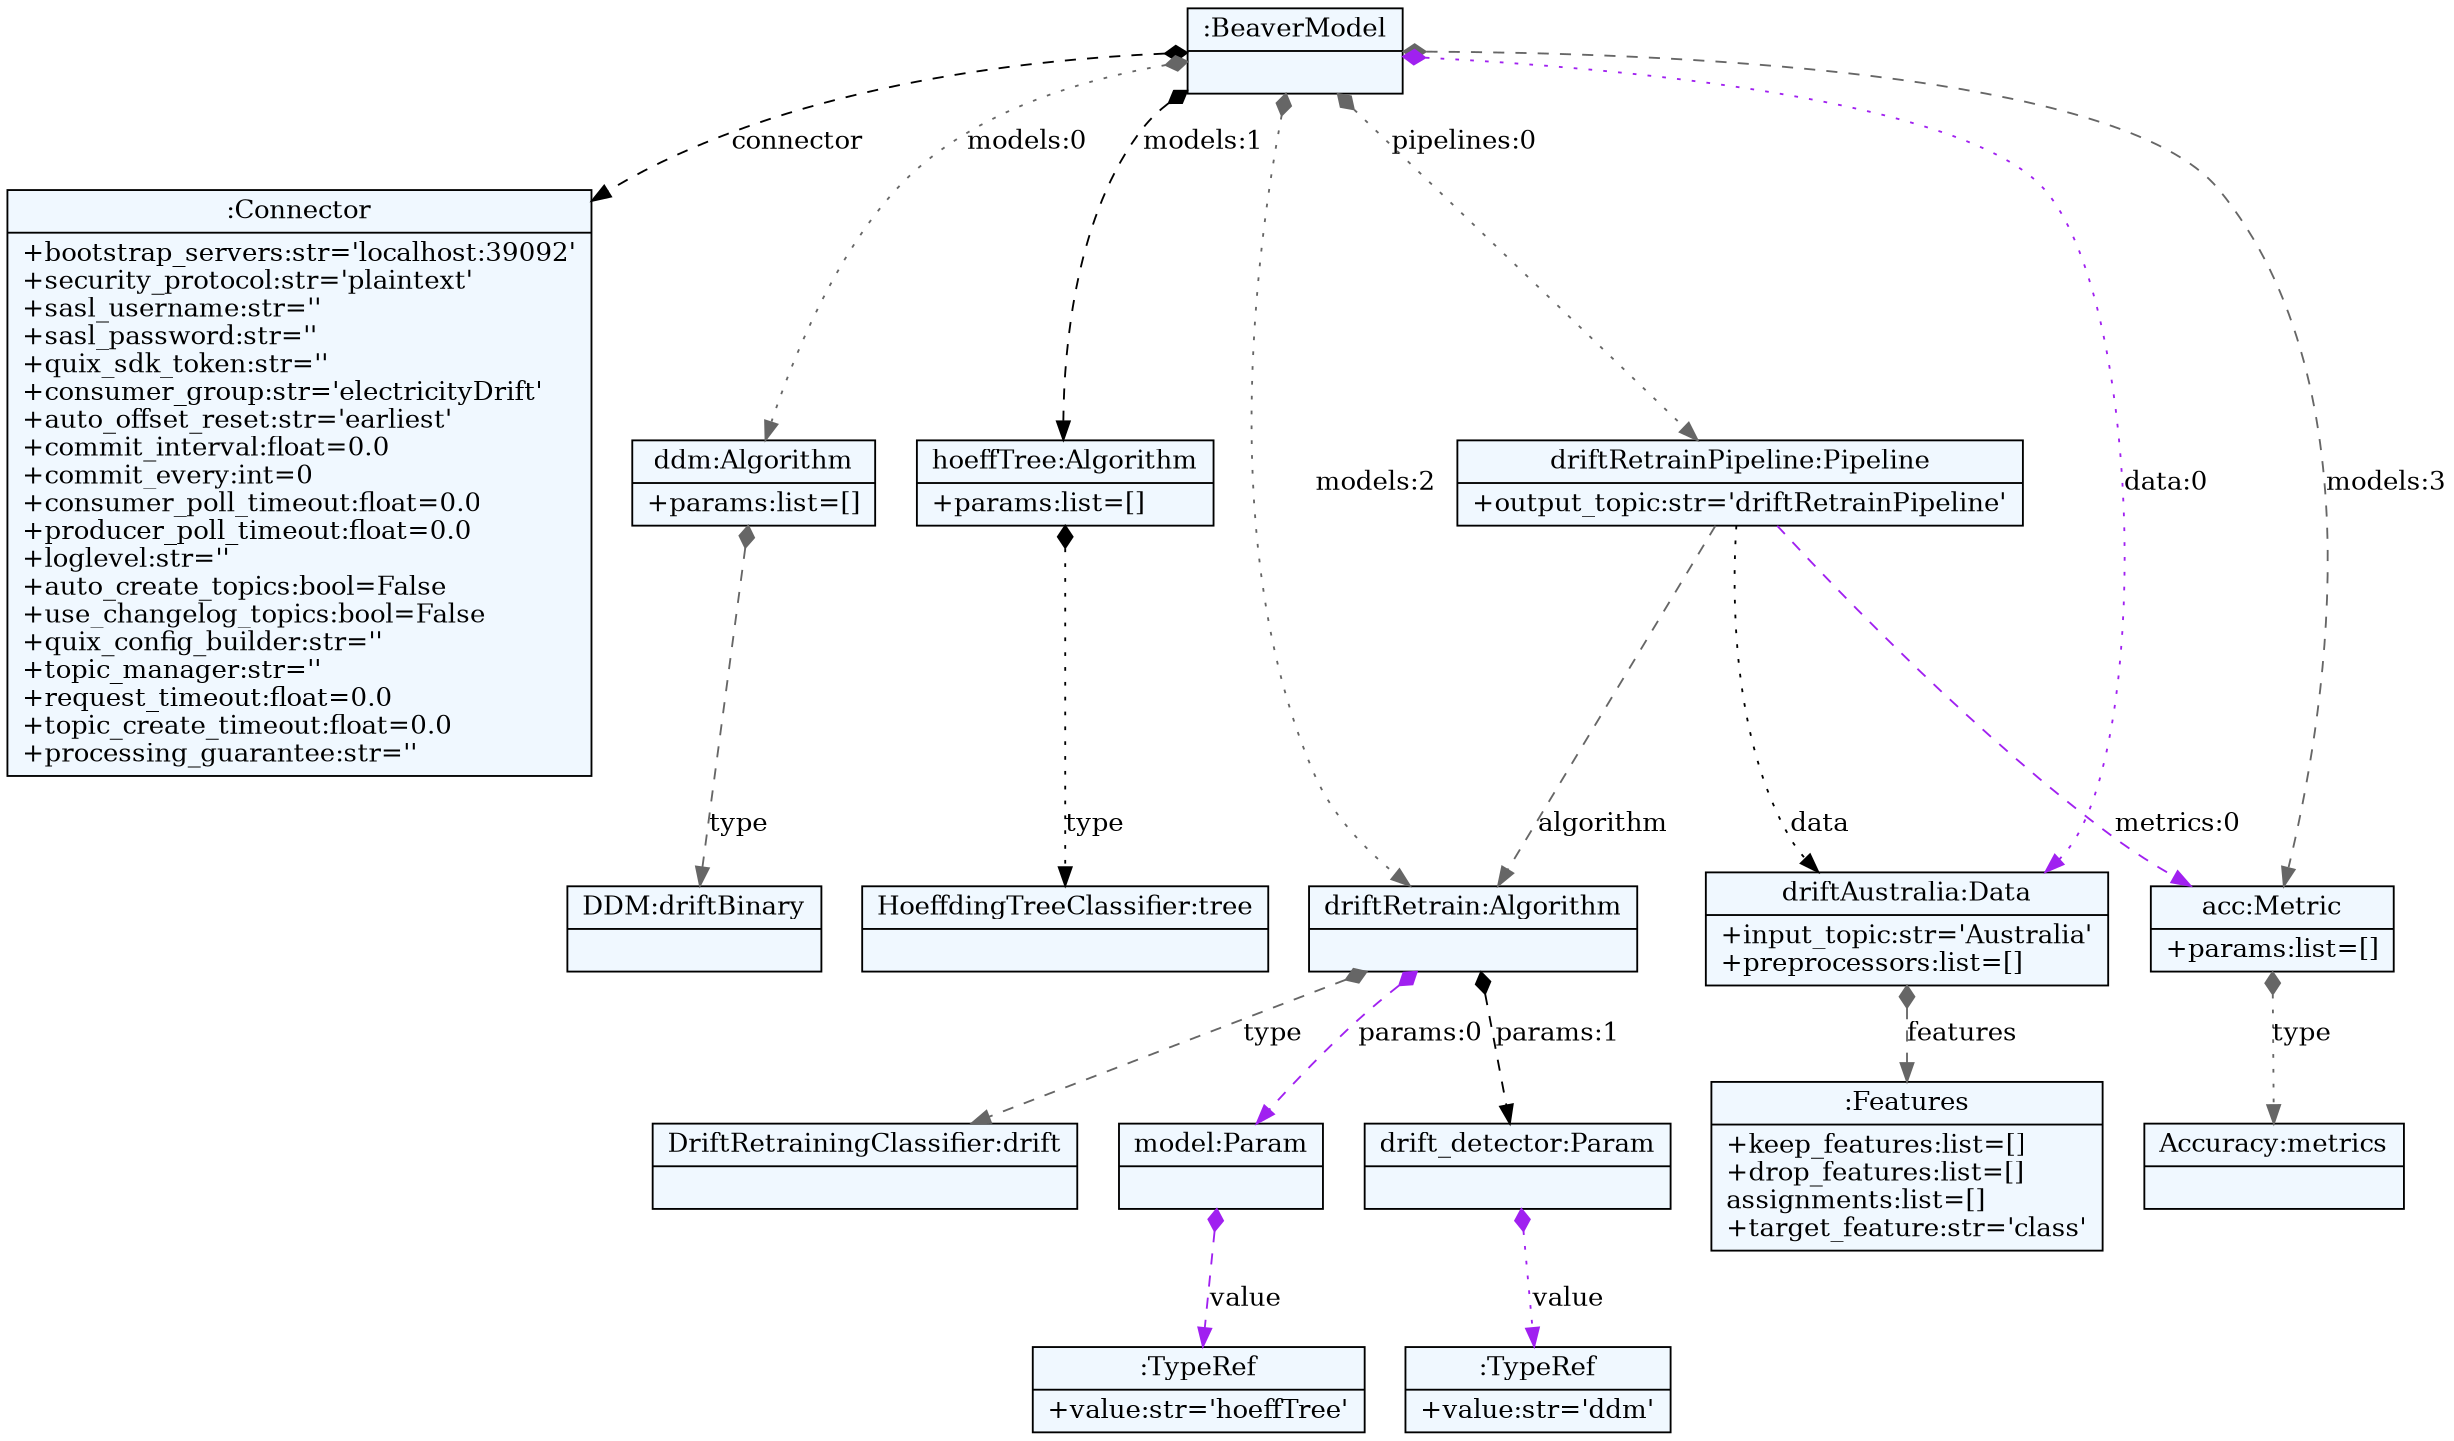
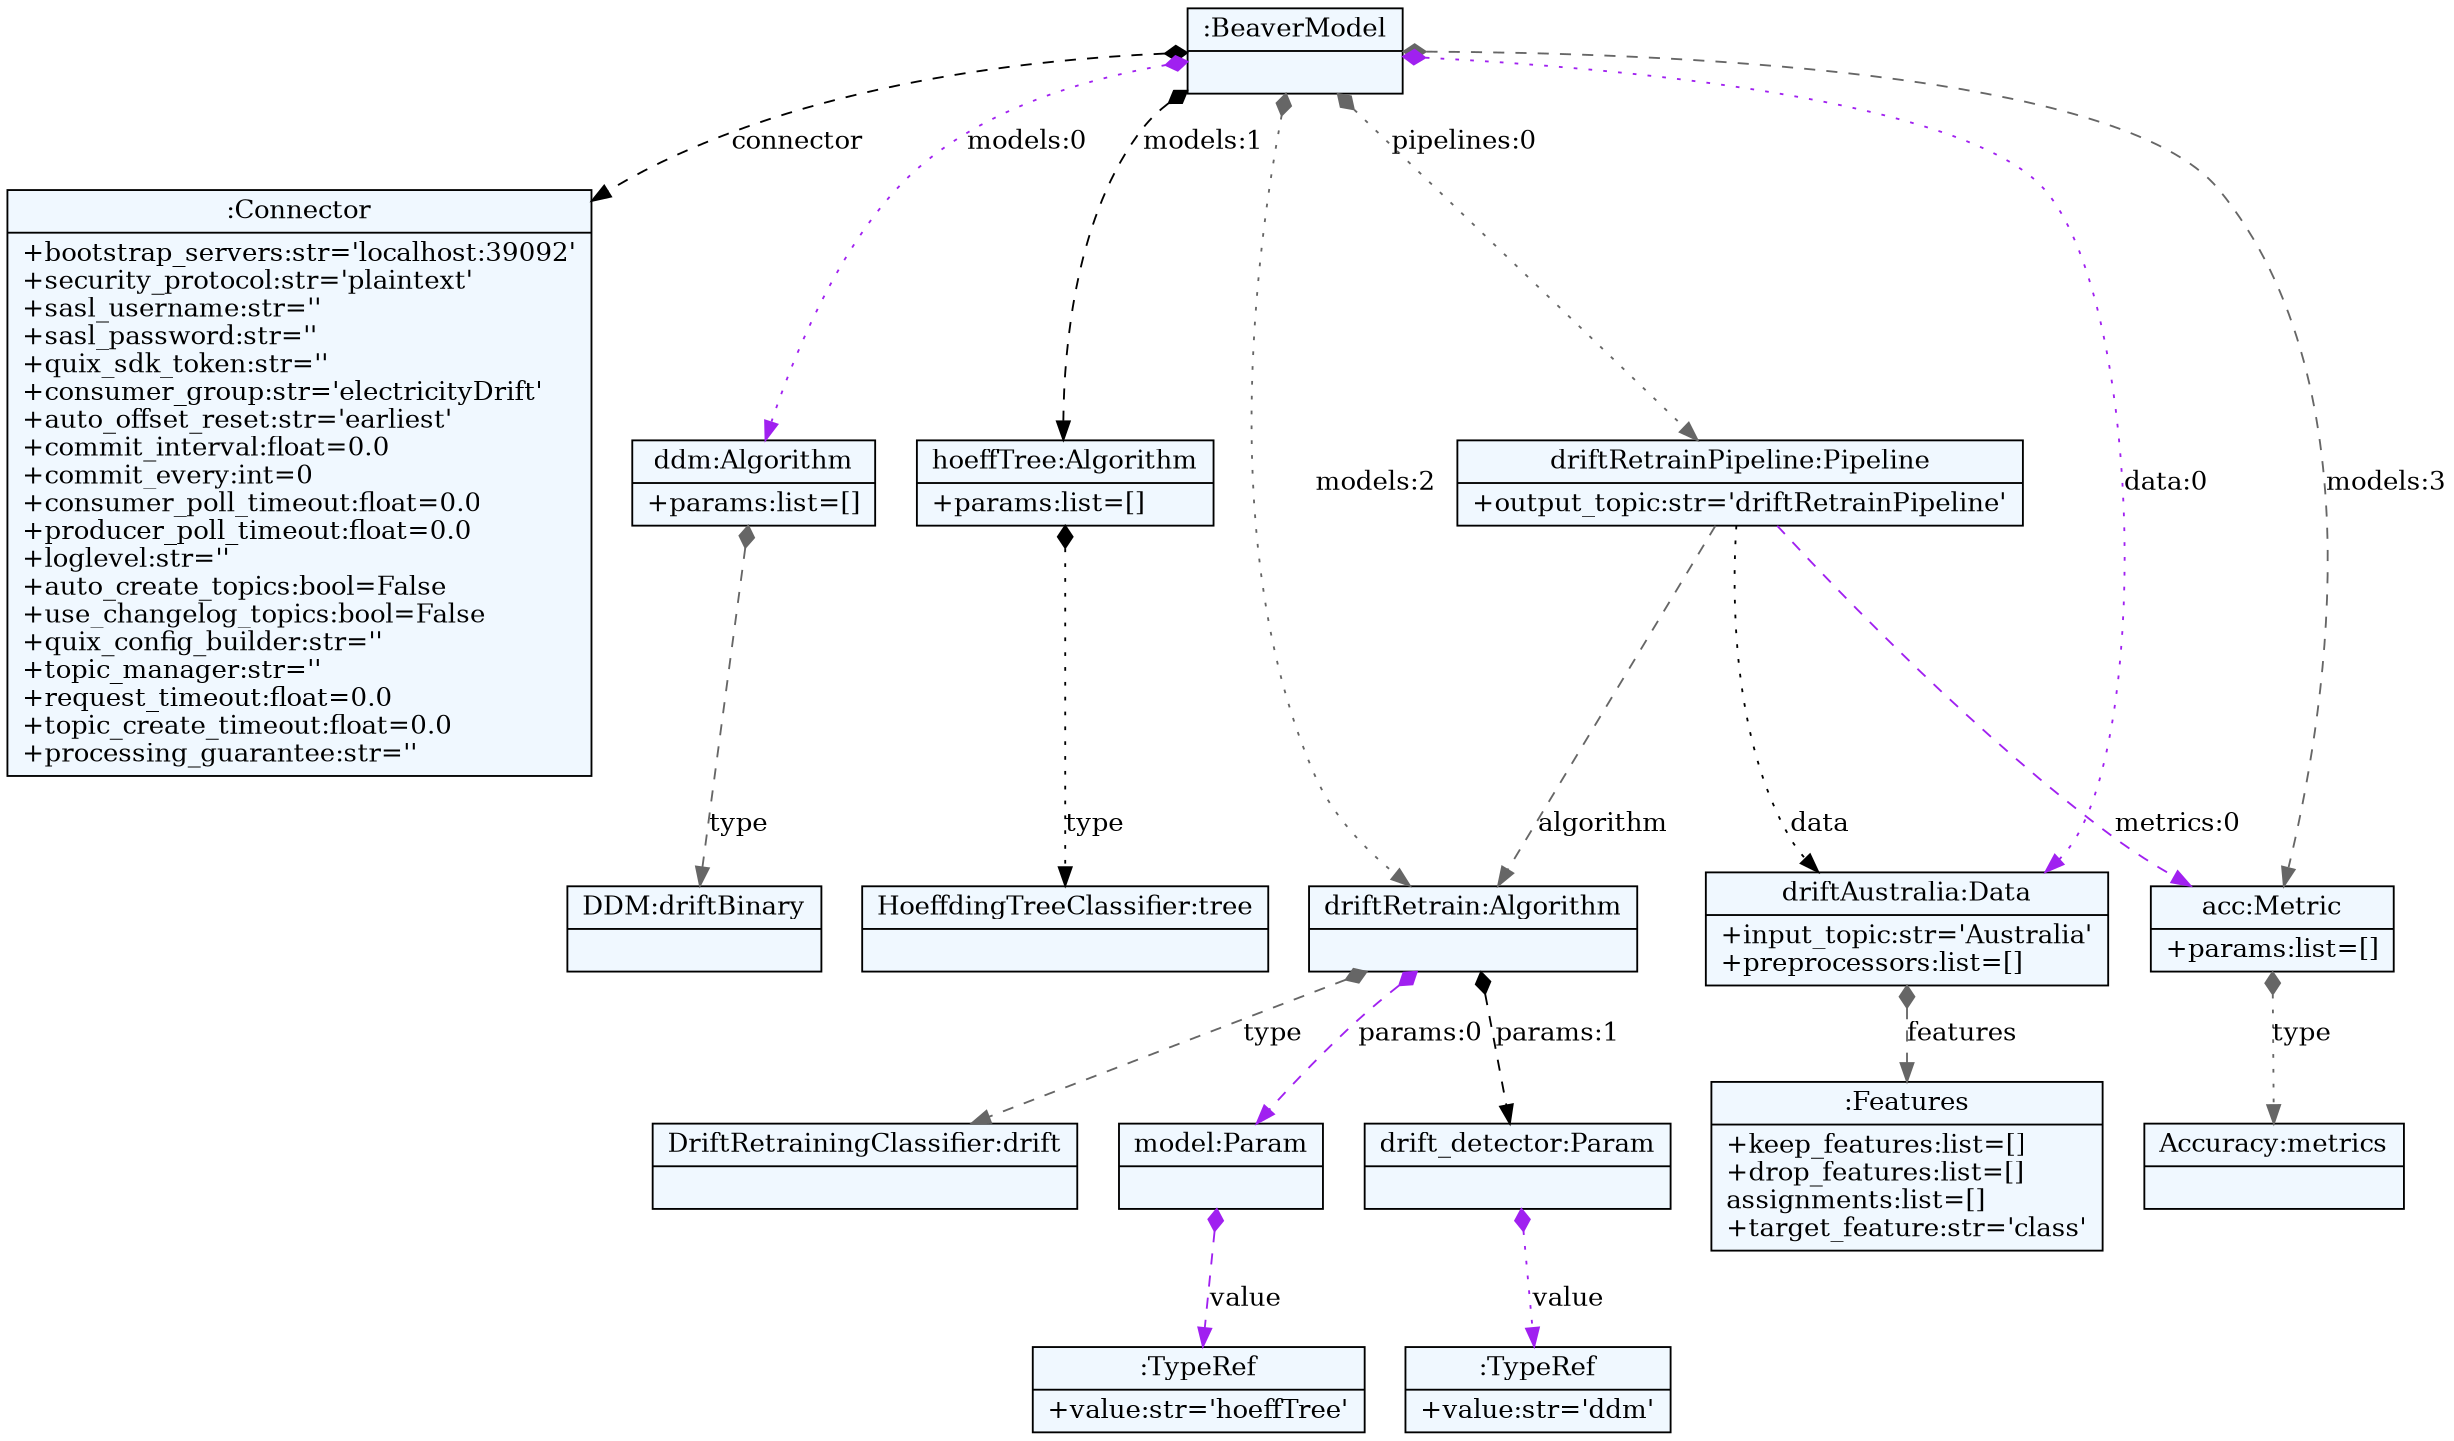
edge ":BeaverModel" -- "ddm:Algorithm": color gray40 -> purple
